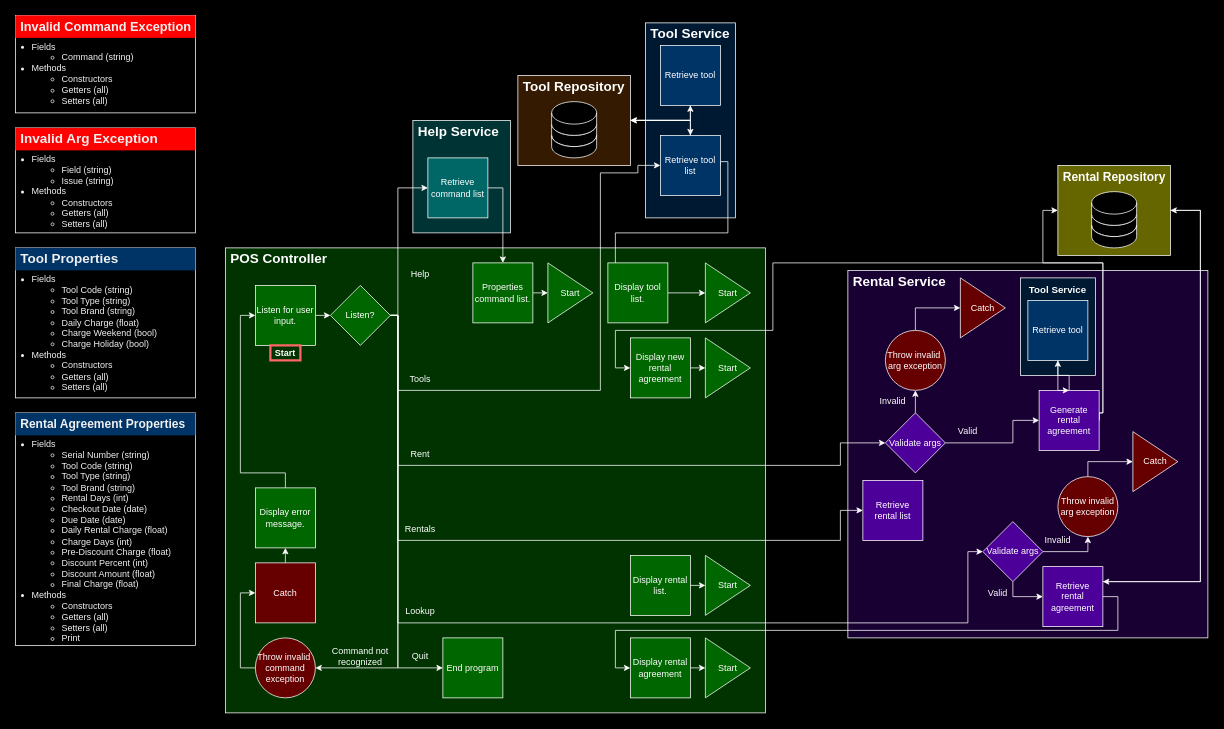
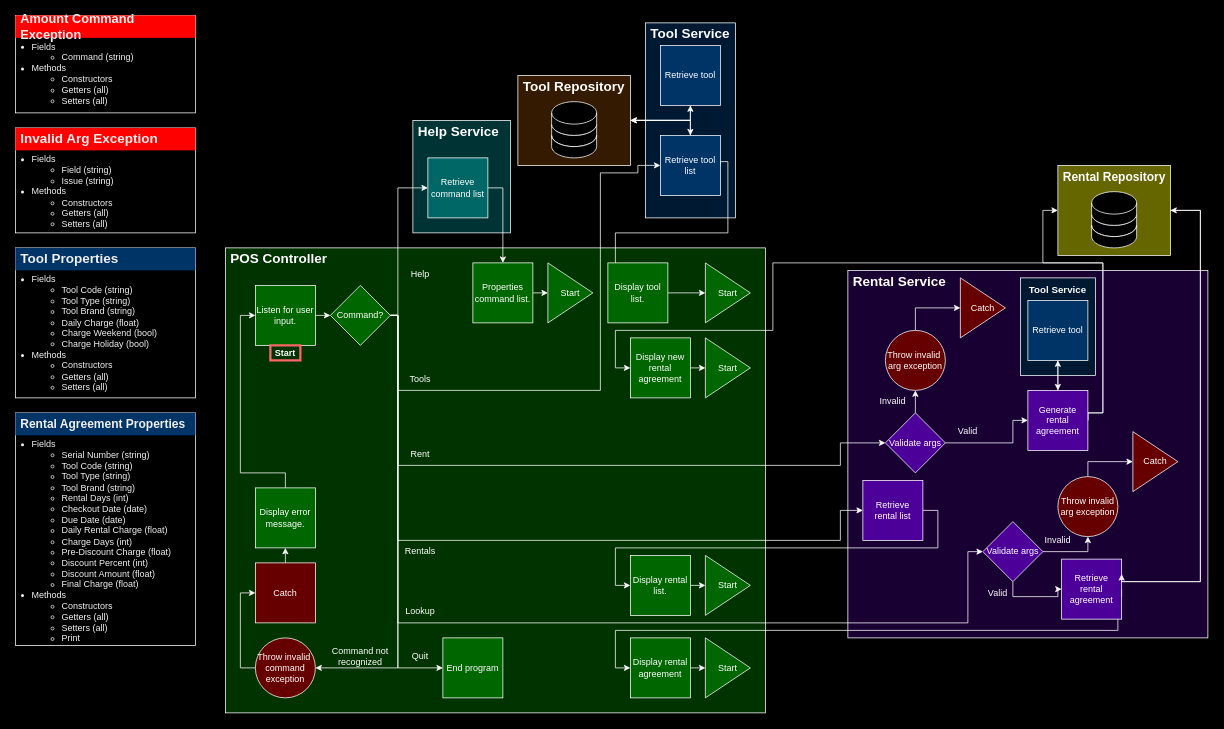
node "Invalid Command Exception": label "Invalid Command Exception" -> "Amount Command Exception"
node "Listen?": label "Listen?" -> "Command?"
node "Generate rental agreement": moved (1069, 420) -> (1058, 420)
node "Rentals": moved (420, 529) -> (420, 552)
edge "Retrieve rental list" -> "Display rental list.": added
node "Retrieve rental agreement": moved (1073, 597) -> (1092, 589)
